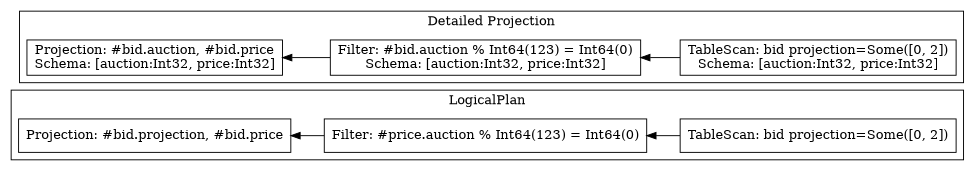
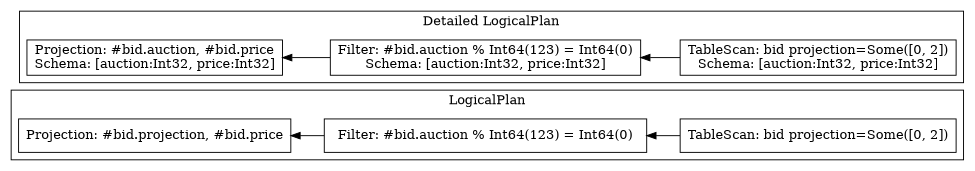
cluster "Detailed Projection": label "Detailed Projection" -> "Detailed LogicalPlan"
node "Filter: #price.auction % Int64(123) = Int64(0)": label "Filter: #price.auction % Int64(123) = Int64(0)" -> "Filter: #bid.auction % Int64(123) = Int64(0)"
